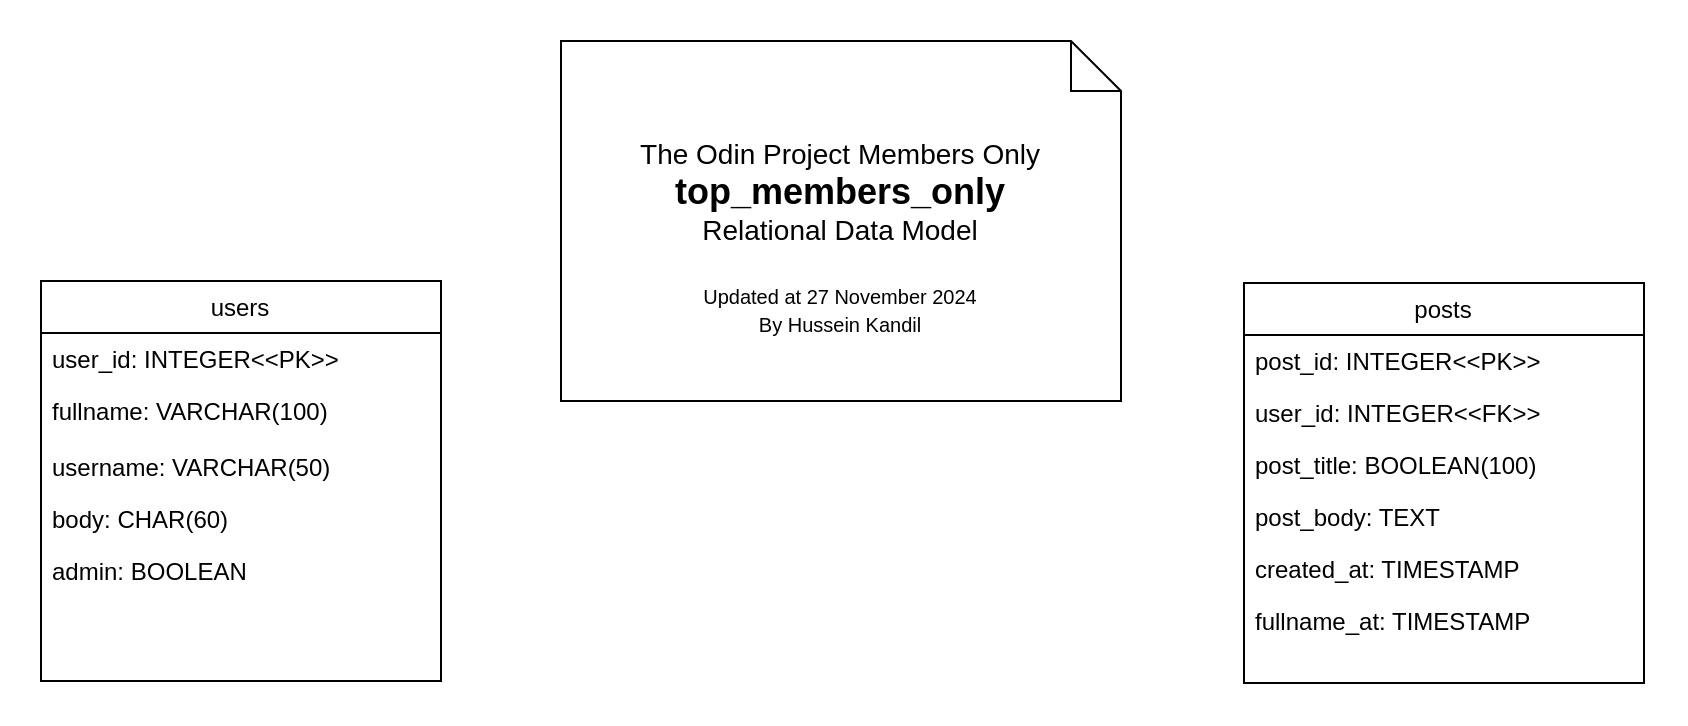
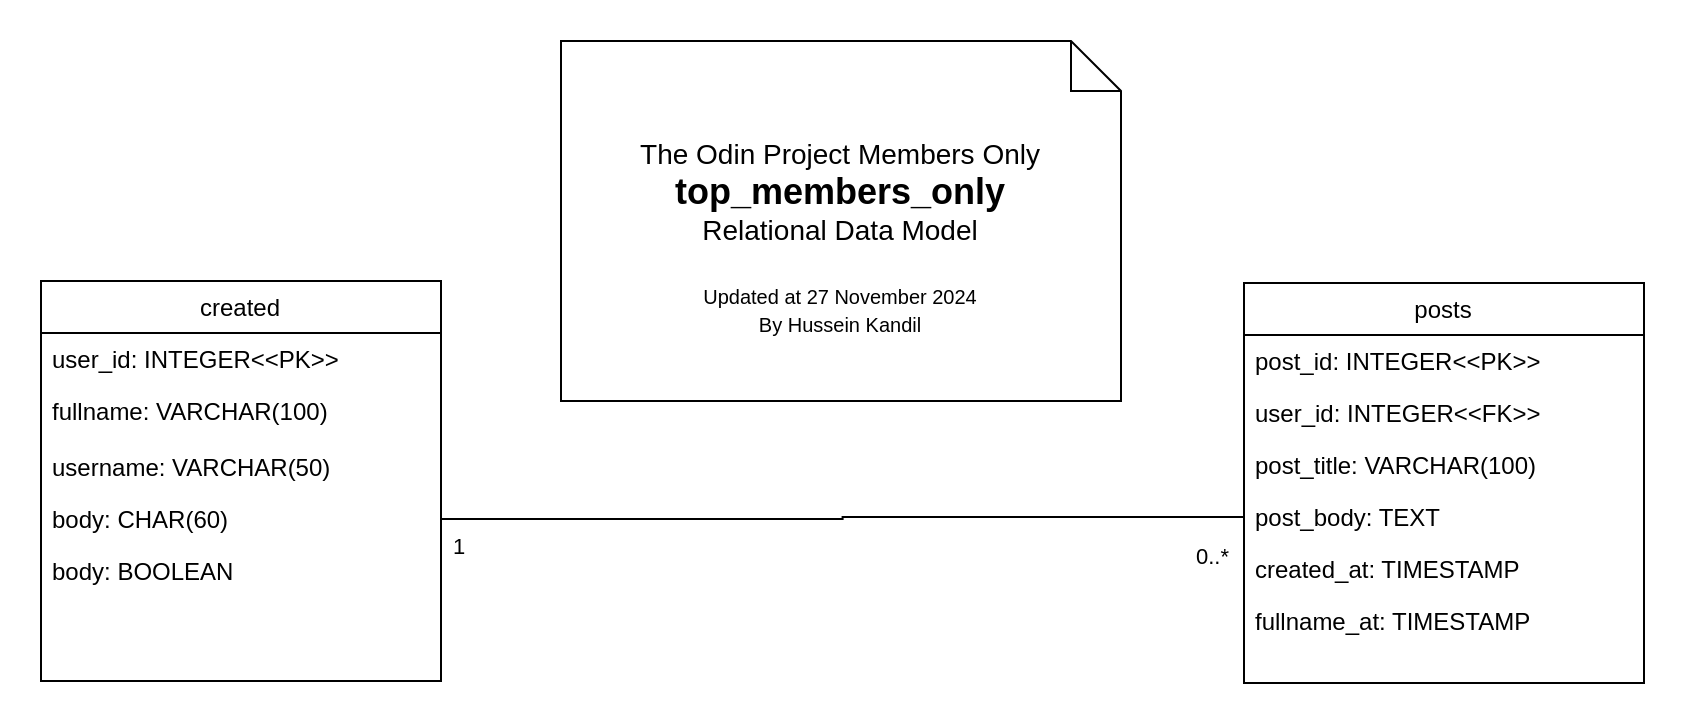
node "users": label "users" -> "created"
node "post_title: BOOLEAN(100)": label "post_title: BOOLEAN(100)" -> "post_title: VARCHAR(100)"
edge "post_body: TEXT" -- "body: CHAR(60)": added, labels "0..*", "1"
node "admin: BOOLEAN": label "admin: BOOLEAN" -> "body: BOOLEAN"
